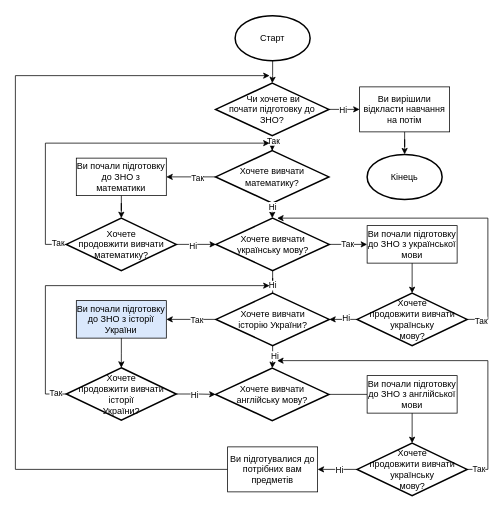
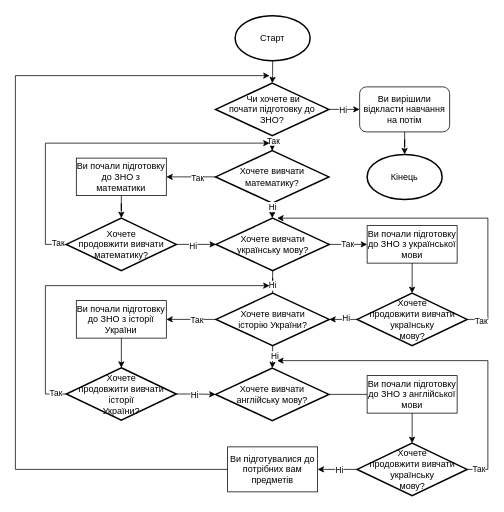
node "Ви вирішили відкласти навчання на потім": shape rectangle -> rounded rectangle
node "Ви почали підготовку до ЗНО з історії України": fillcolor #dae8fc -> #ffffff
